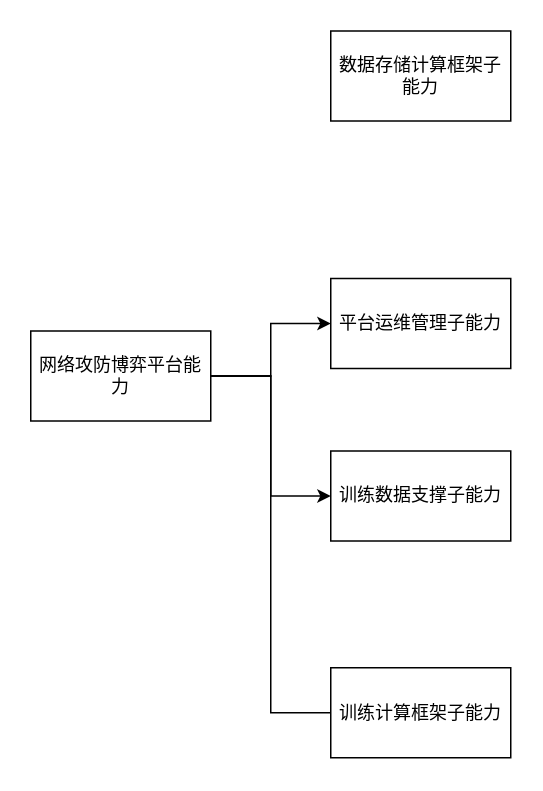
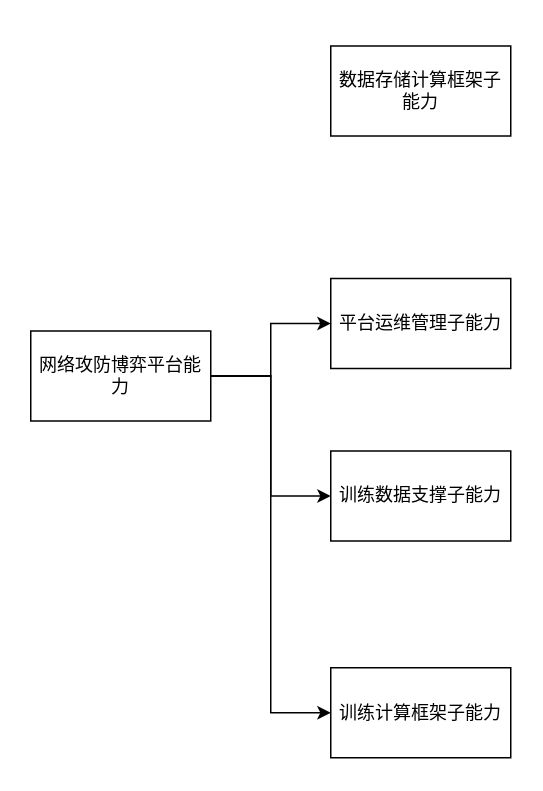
node "数据存储计算框架子能力": moved (421, 76) -> (421, 91)
edge "网络攻防博弈平台能力" -- "训练计算框架子能力": arrowhead none -> classic
